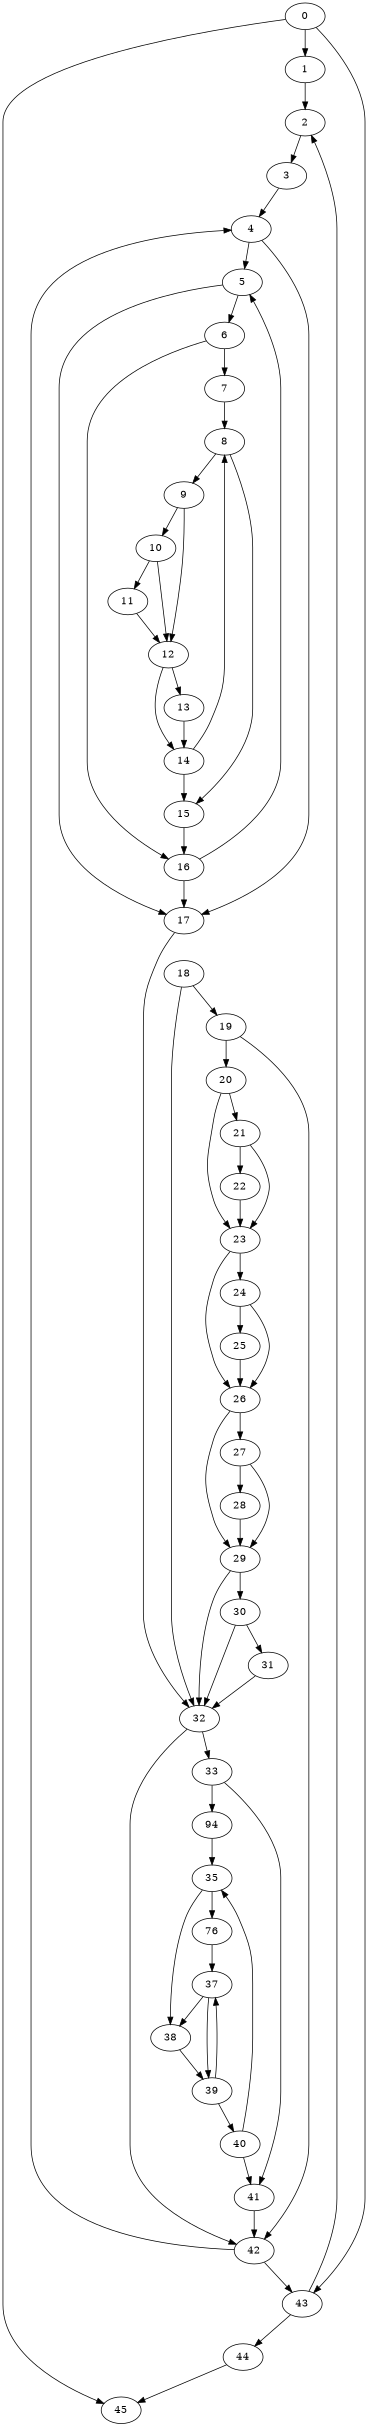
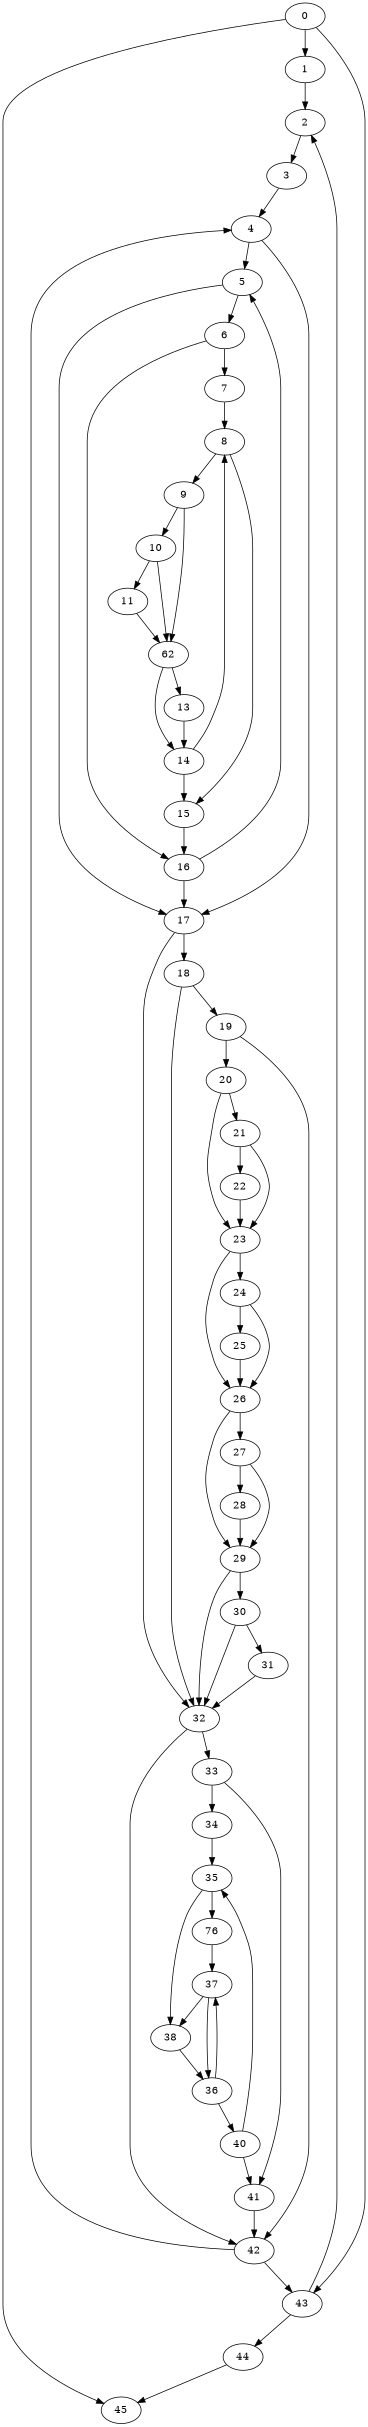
node "12": label "12" -> "62"
edge "17" -> "18": added
node "94": label "94" -> "34"
node "39": label "39" -> "36"
